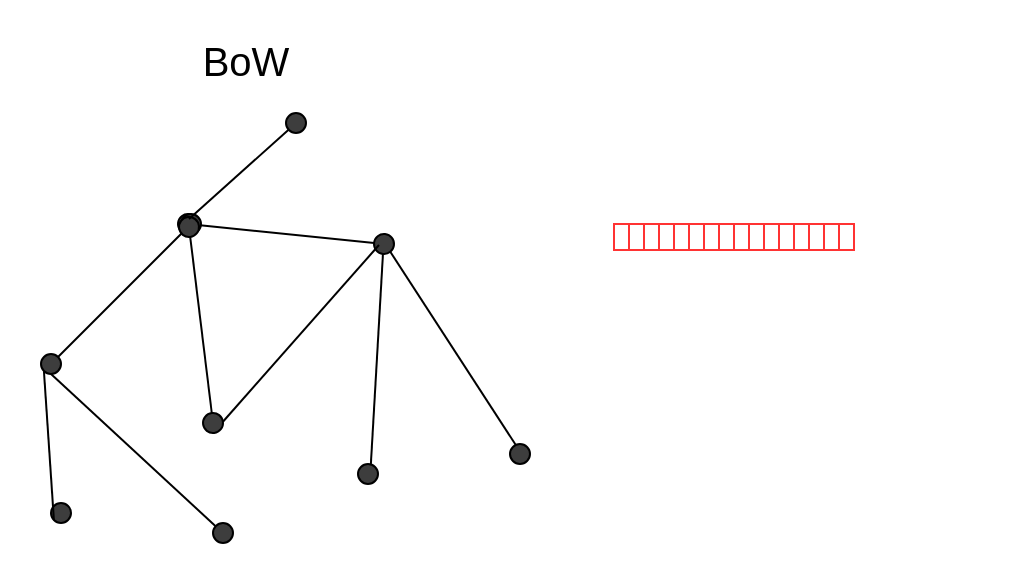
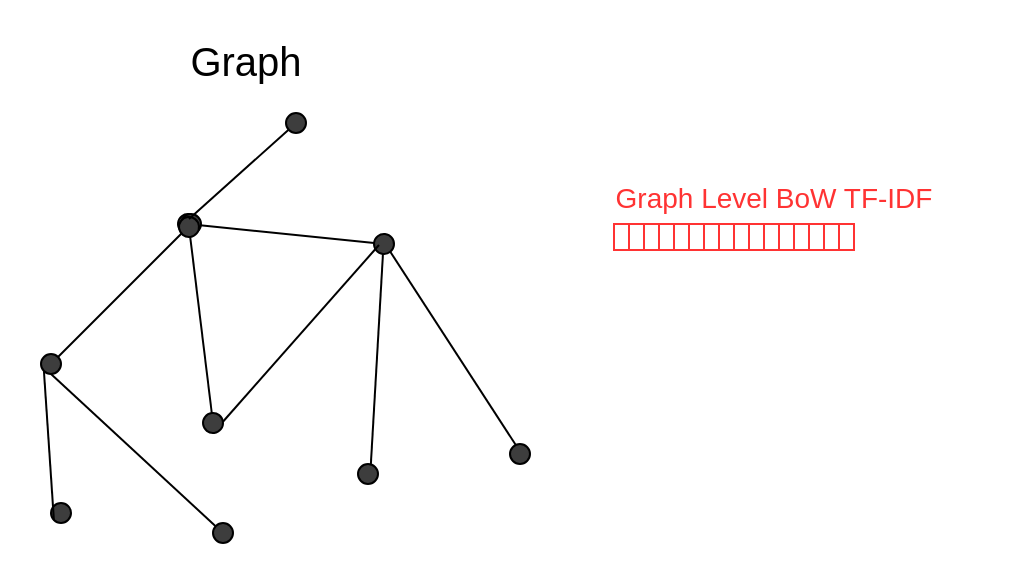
node "BoW": label "BoW" -> "Graph"
node "Graph Level BoW TF-IDF": added
